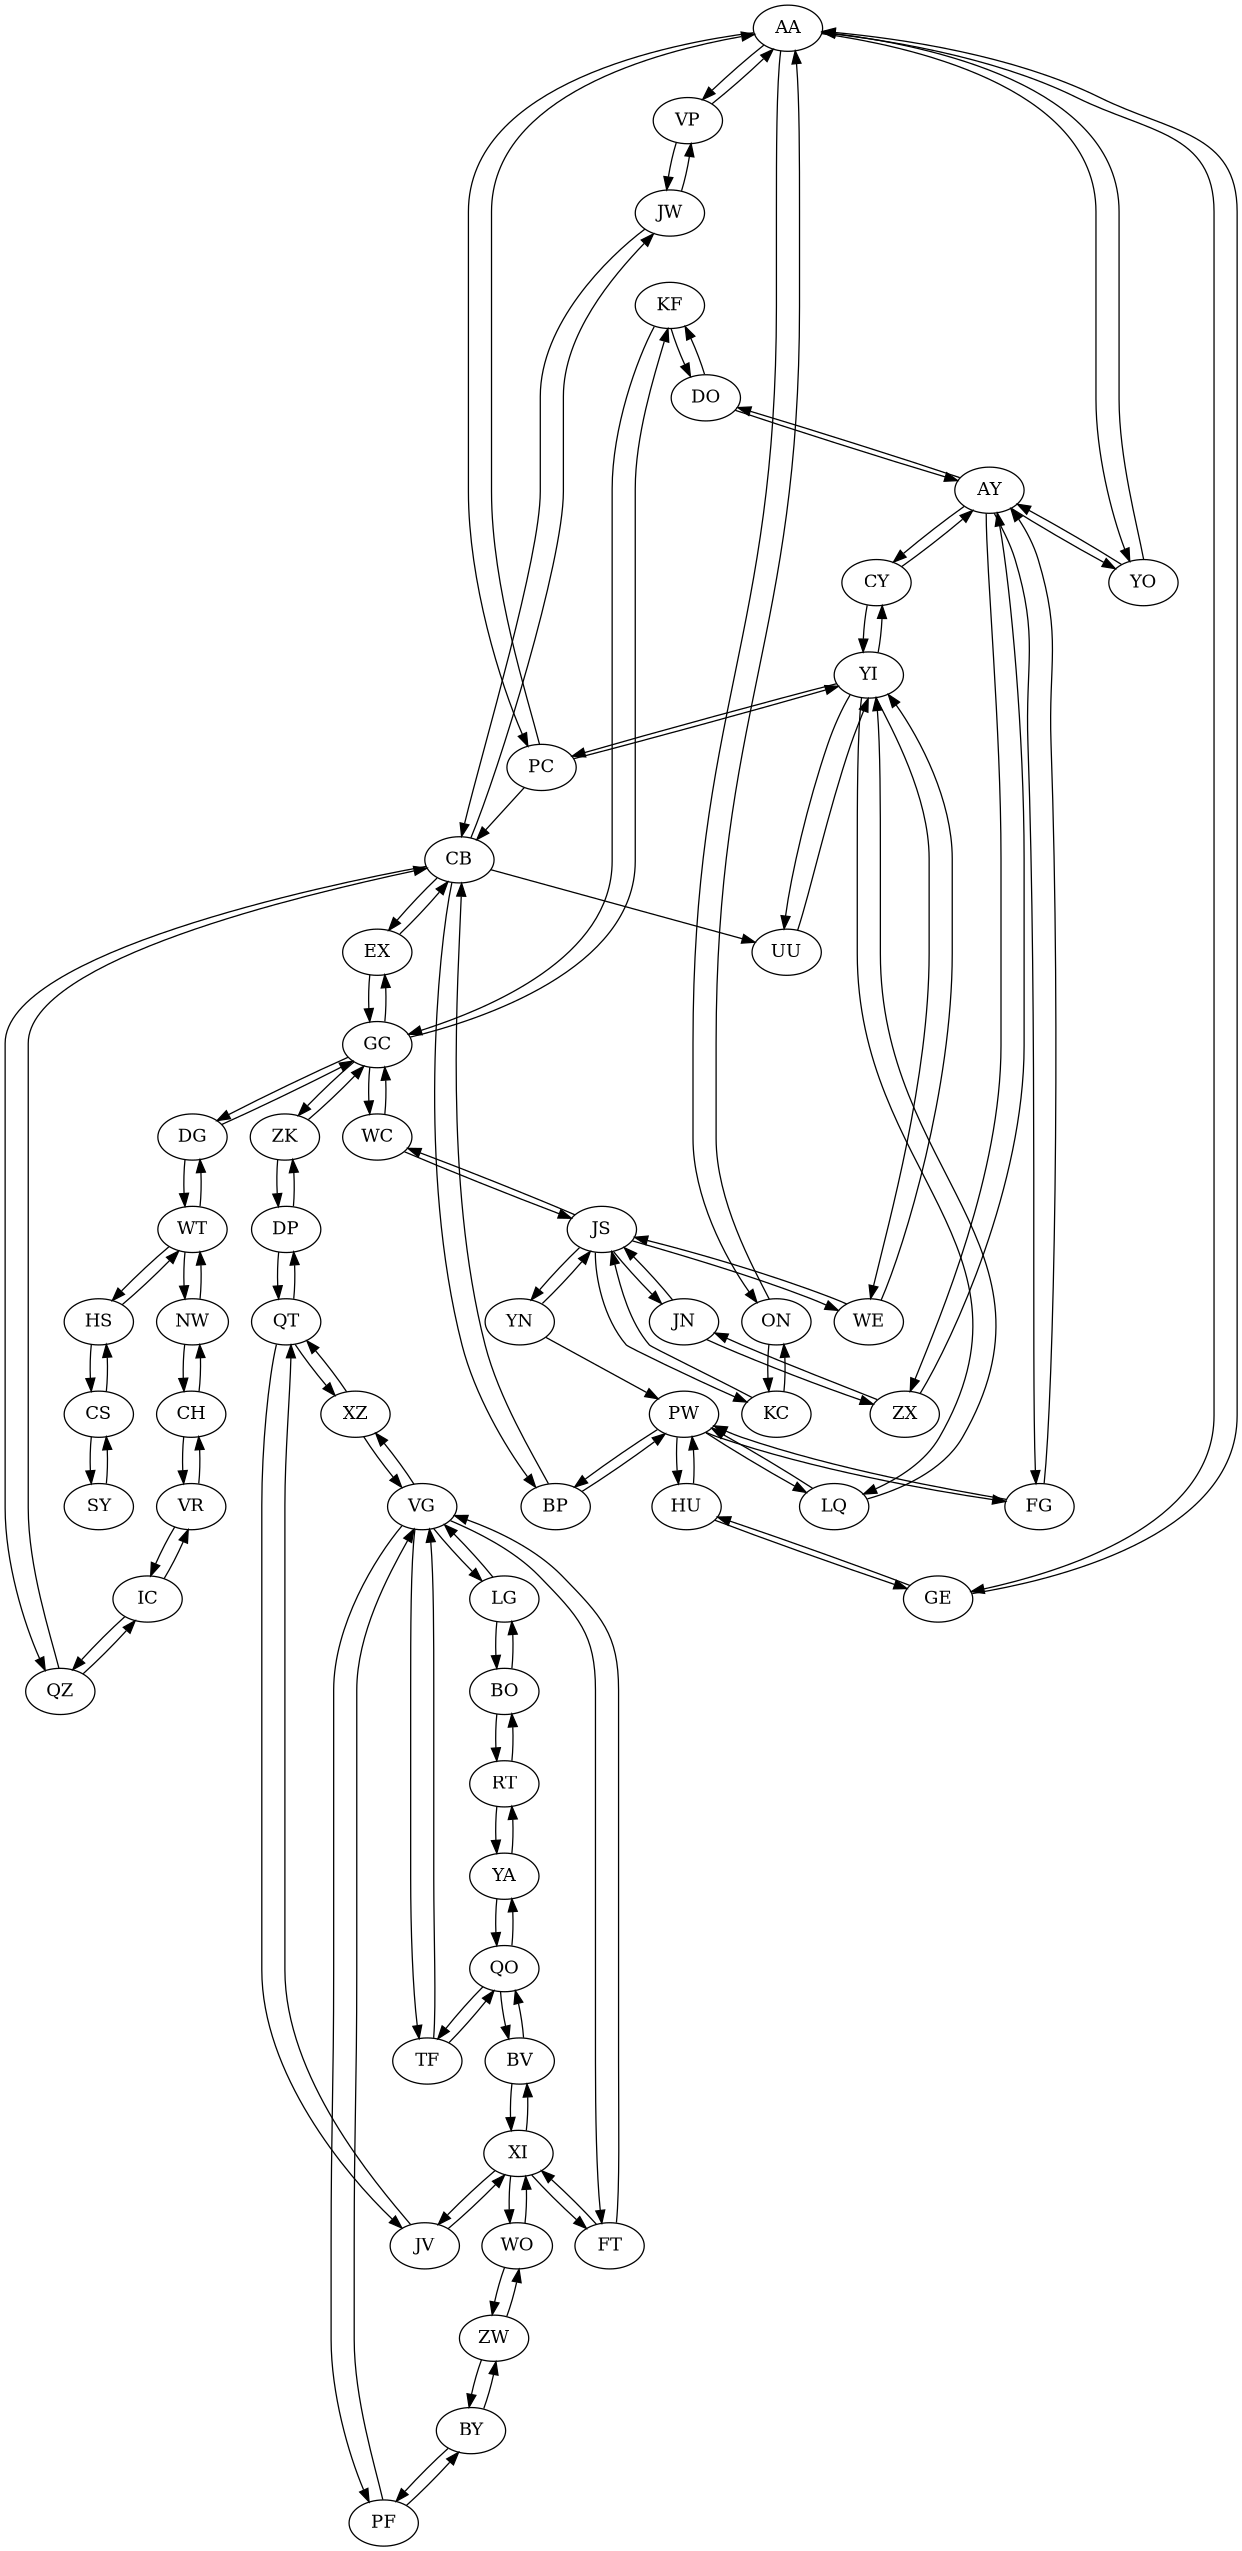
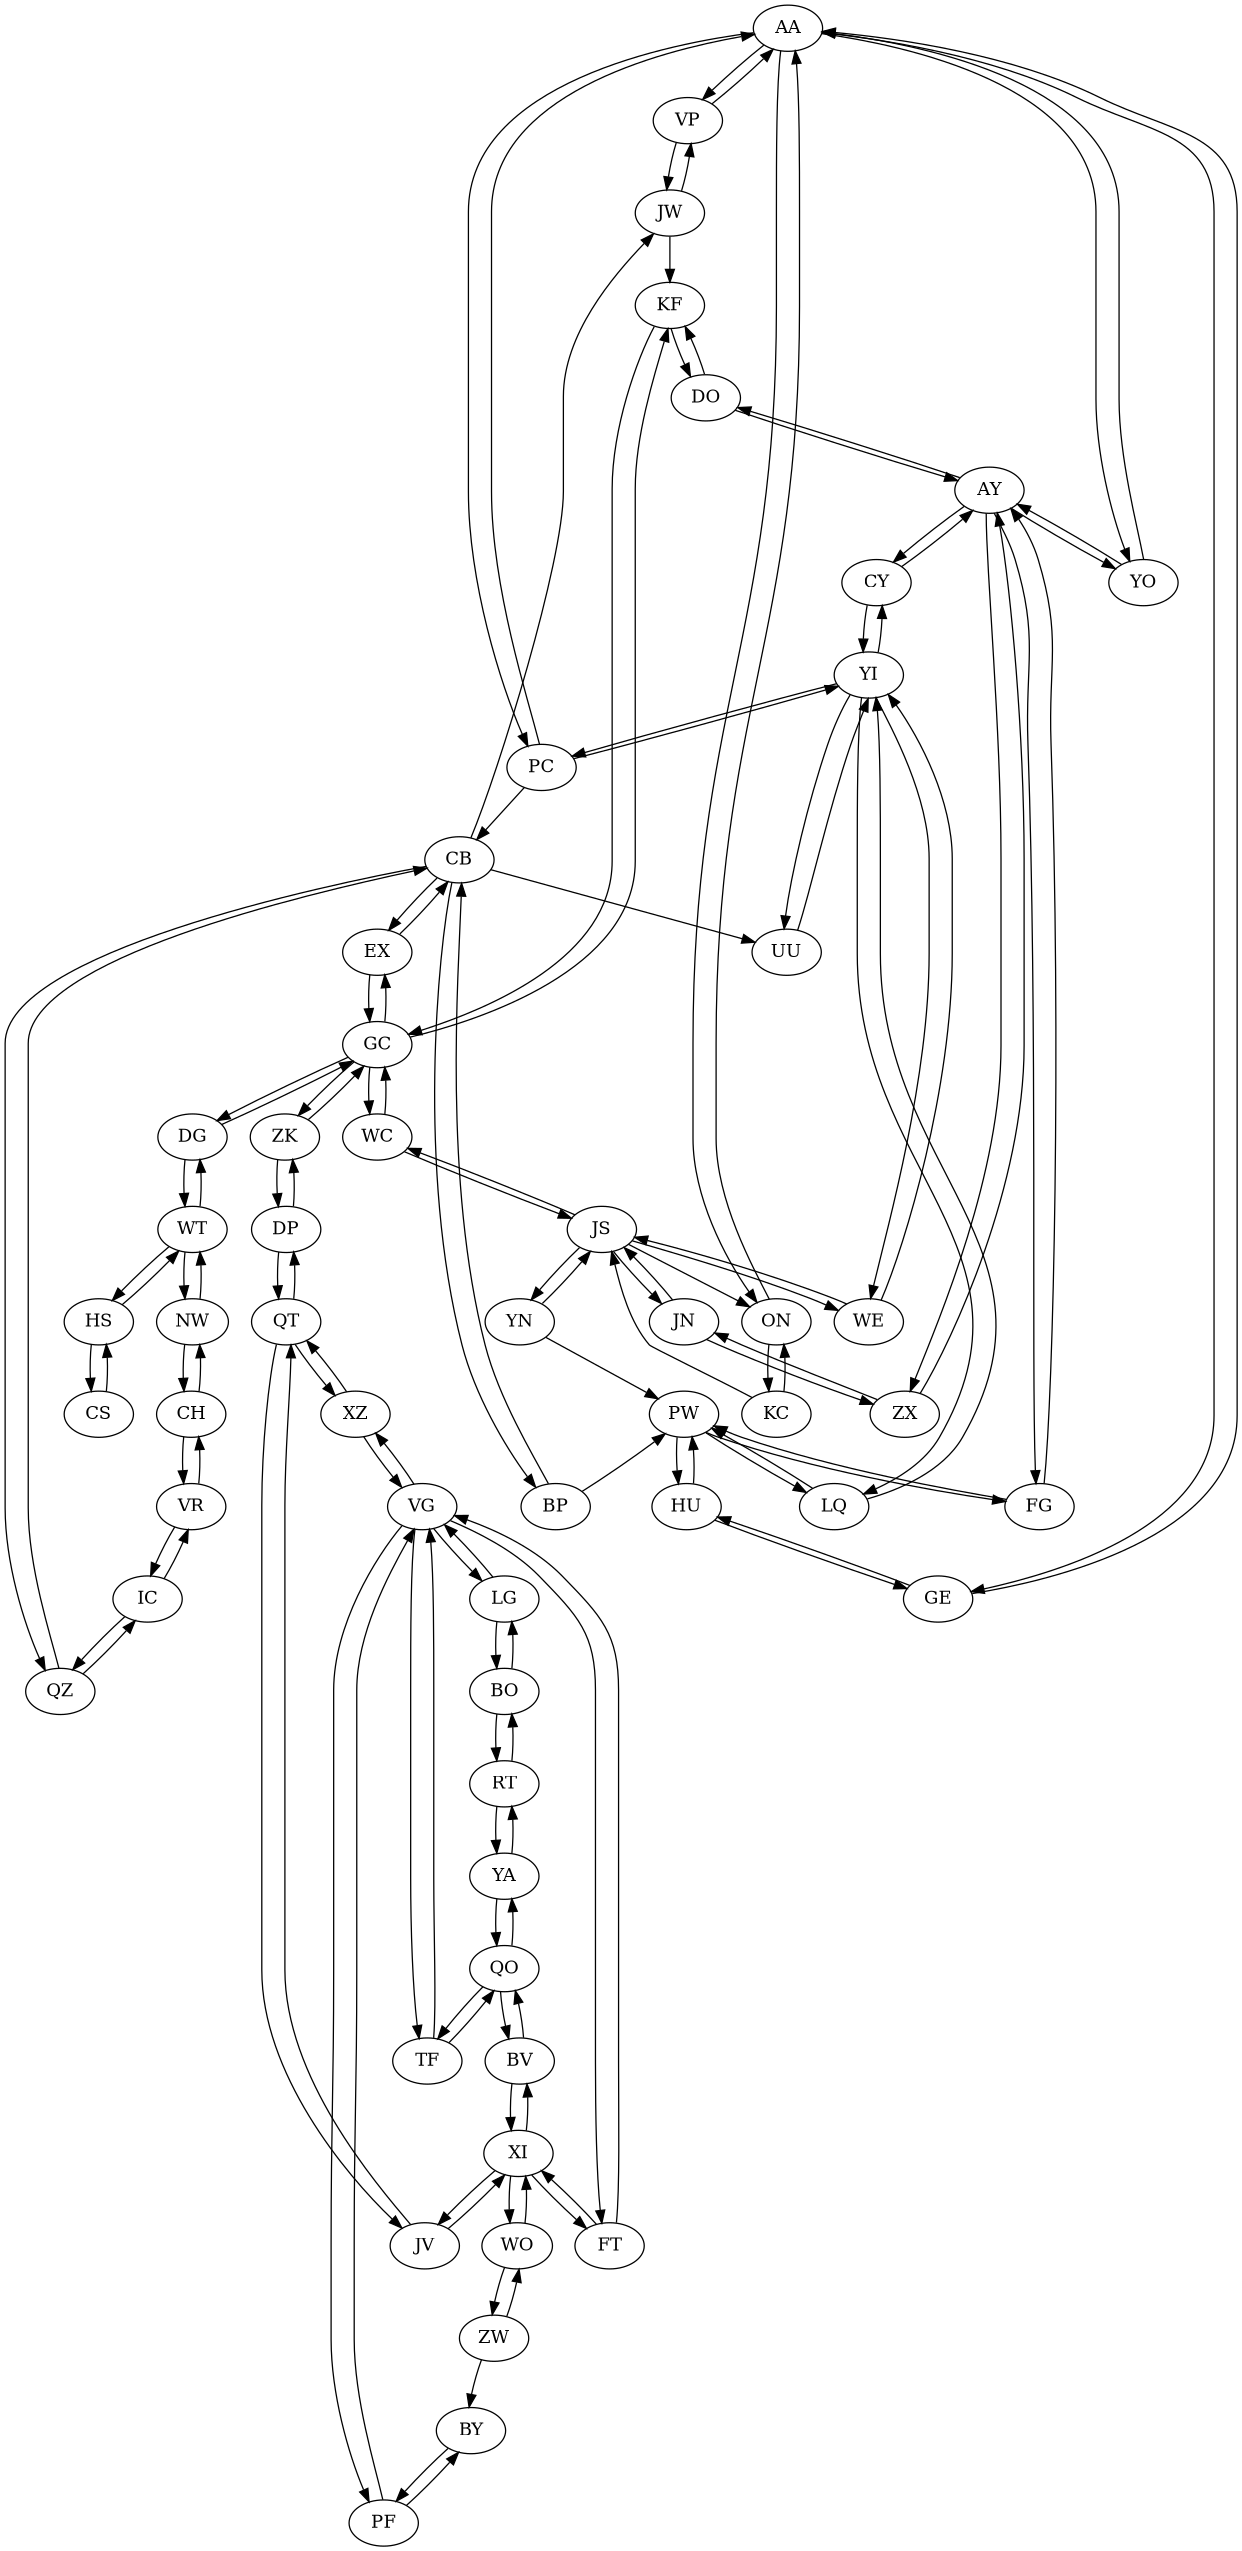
edge "JW" -> "CB": now "JW" -> "KF"
edge "JS" -> "KC": now "JS" -> "ON"
edge "PW" -> "BP": removed
node "SY": removed
edge "BY" -> "ZW": removed
